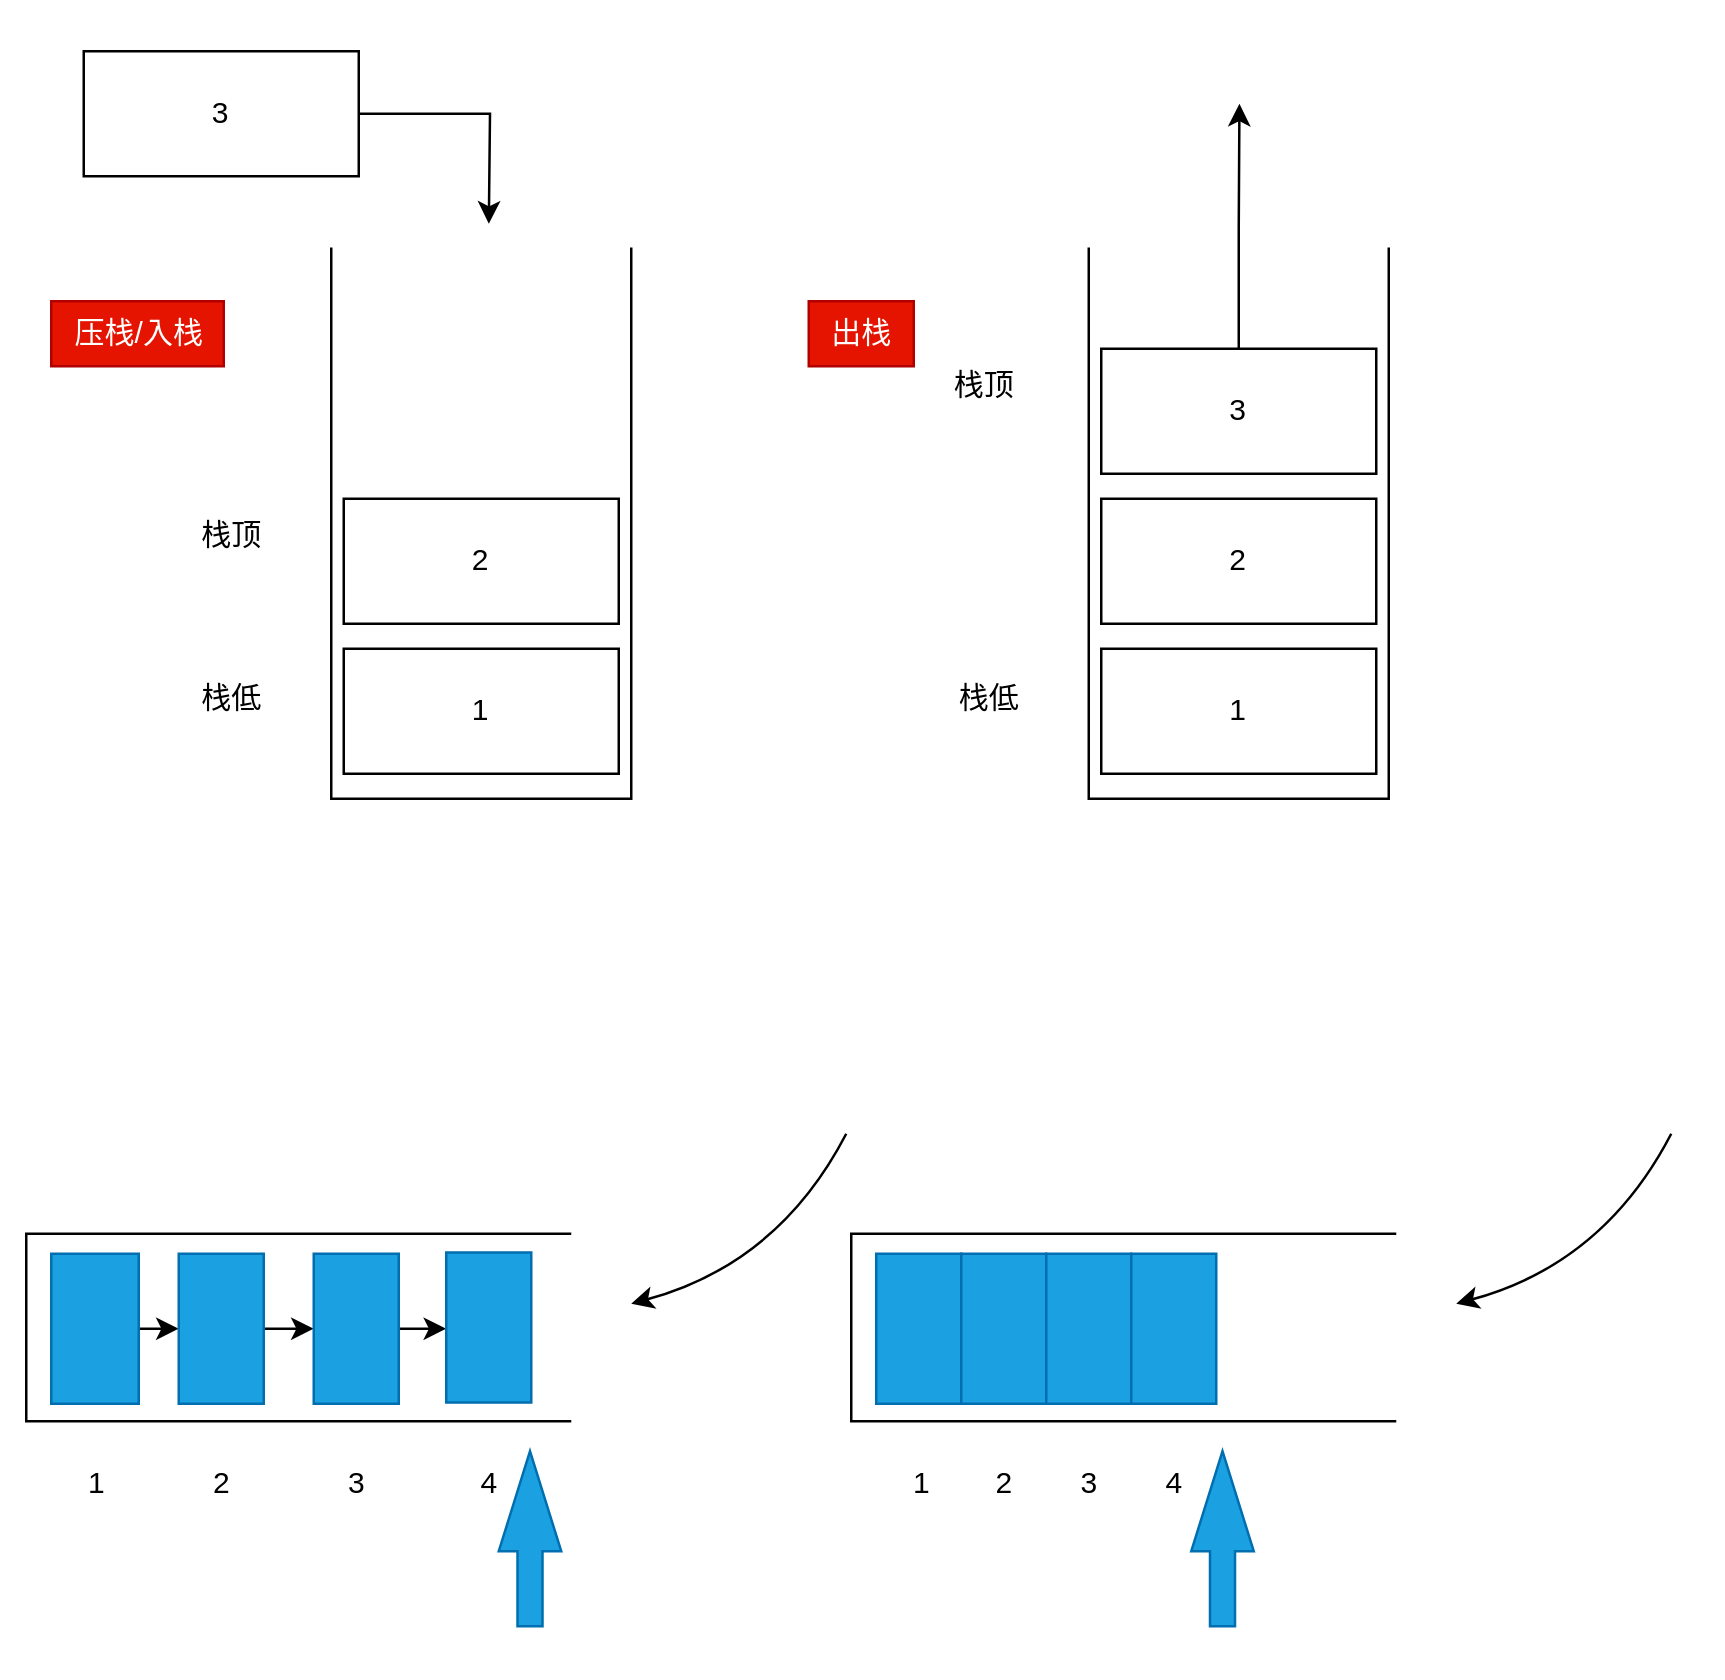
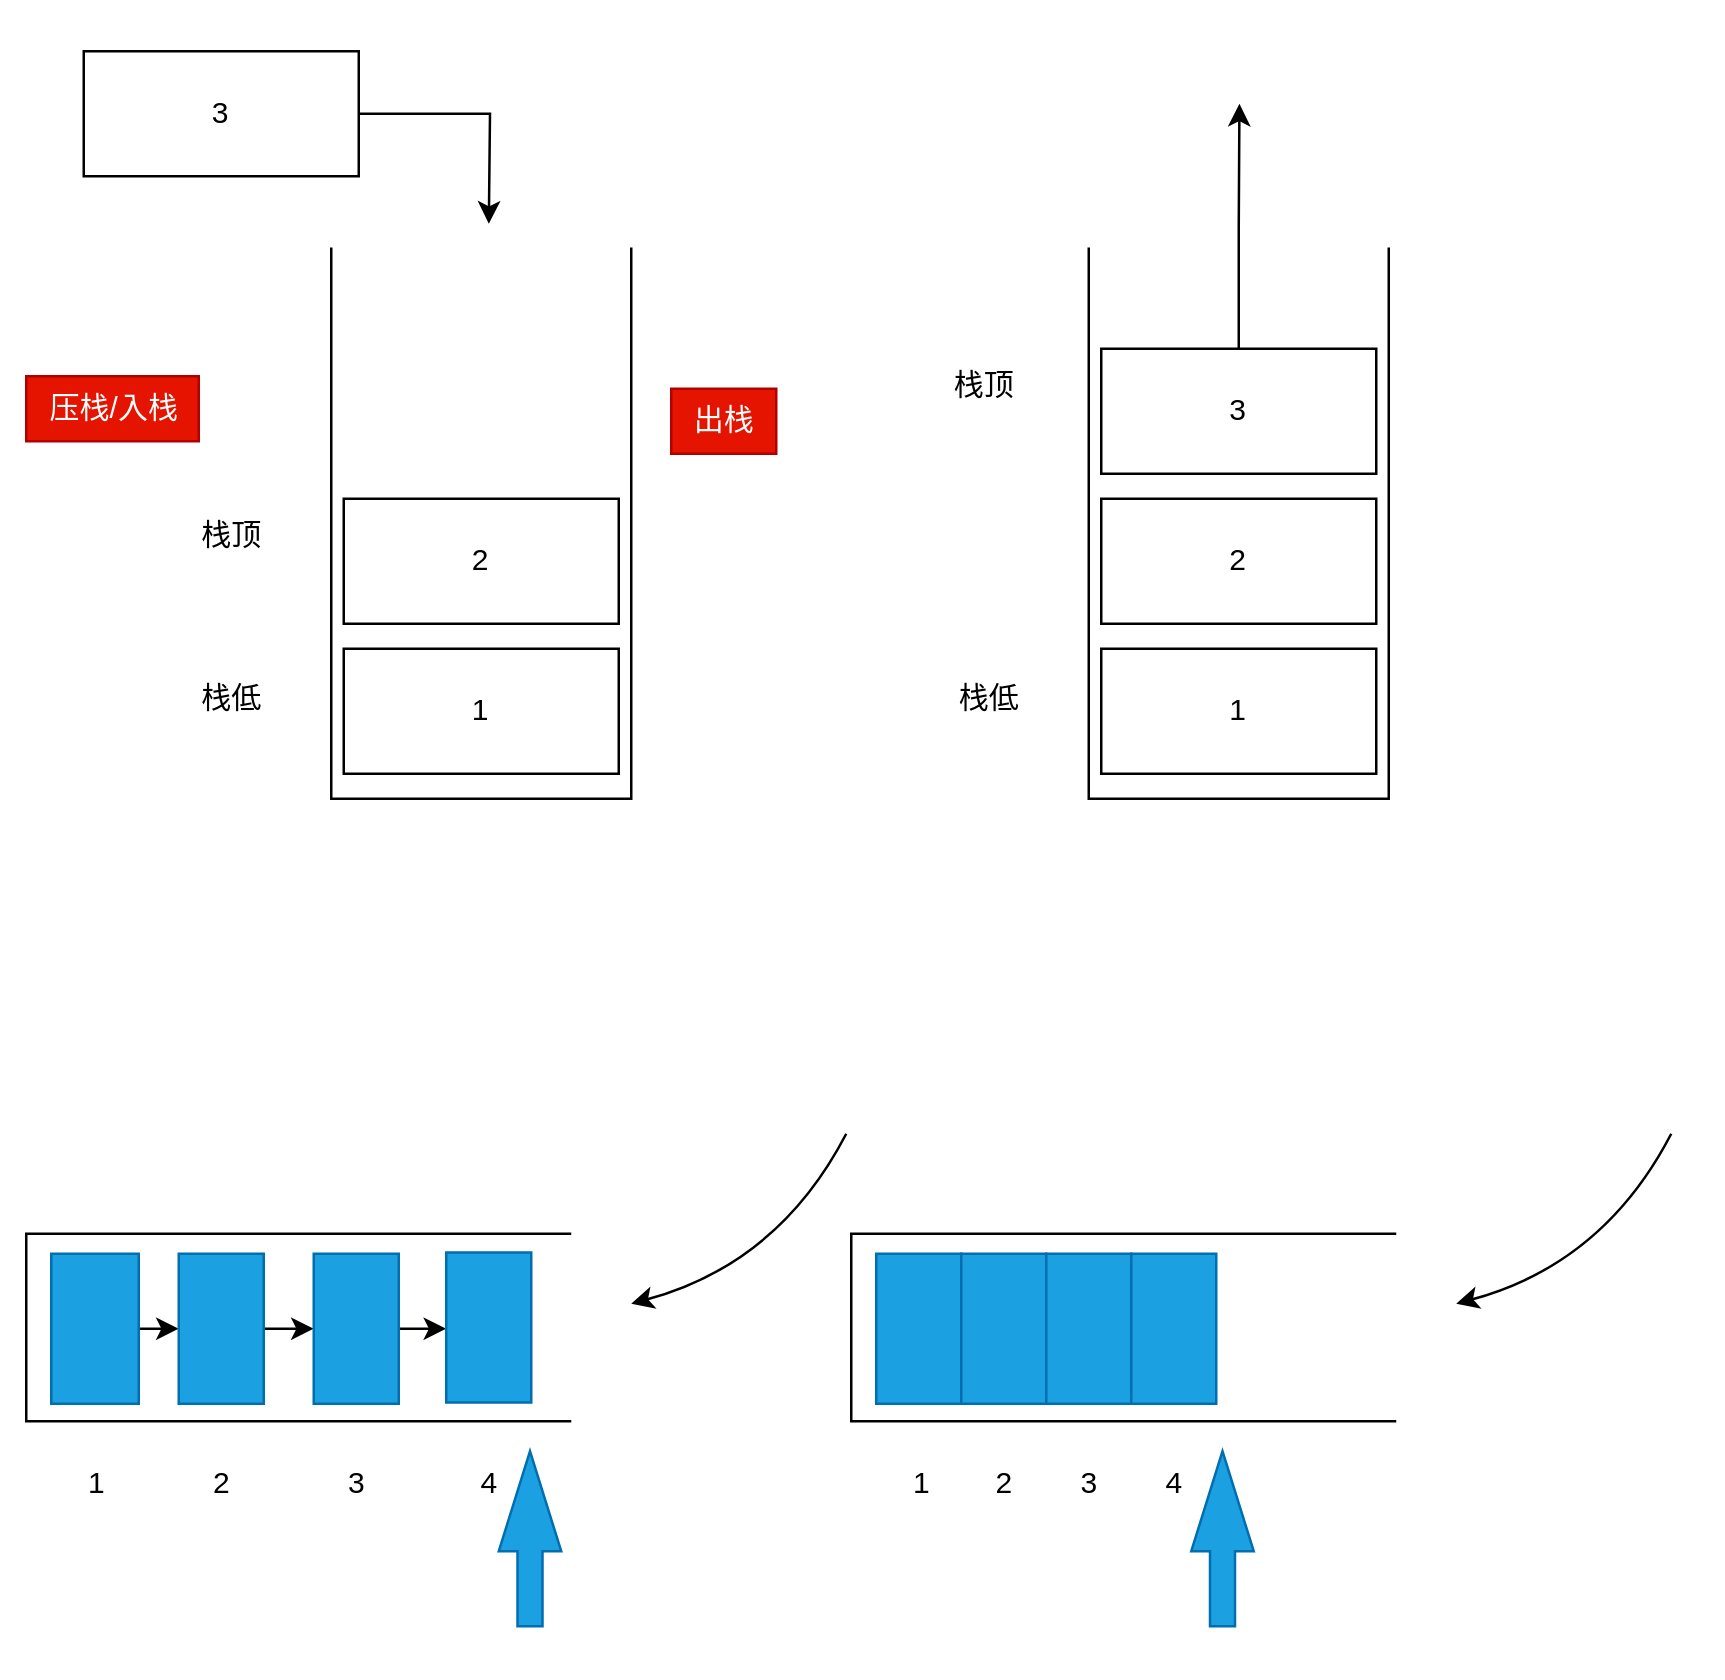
node "压栈/入栈": moved (138, 334) -> (113, 409)
node "出栈": moved (861, 334) -> (724, 421)
